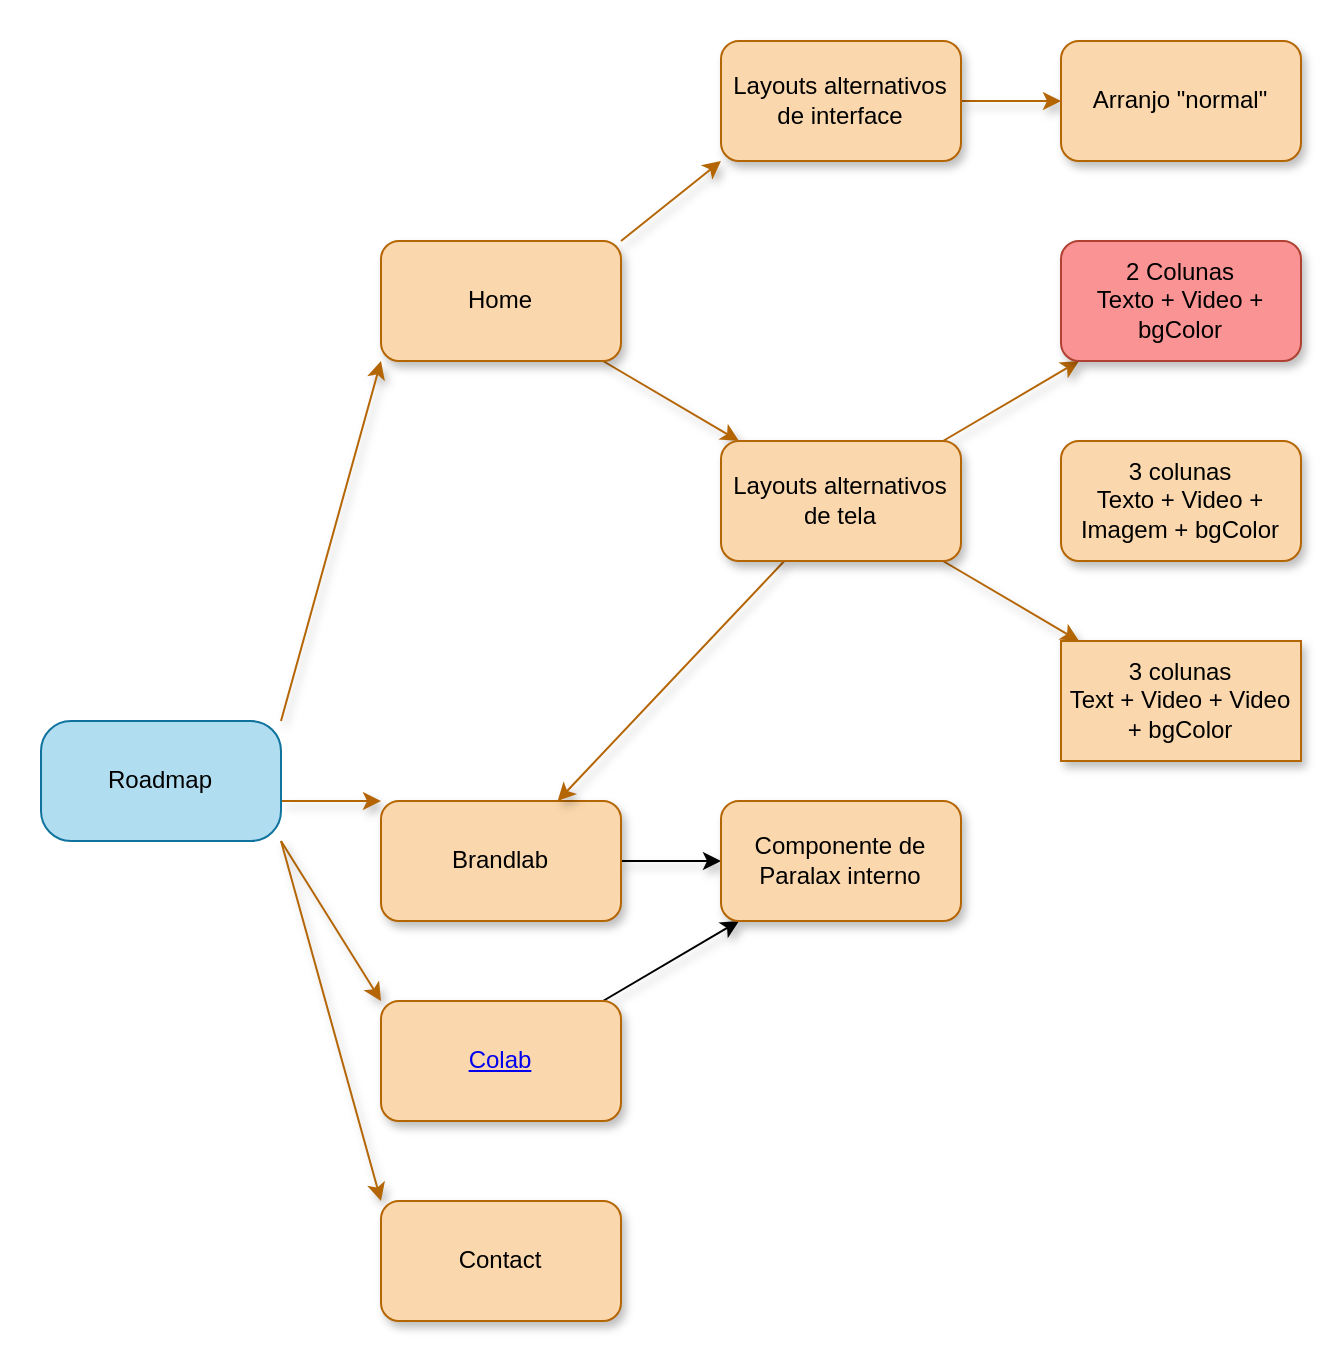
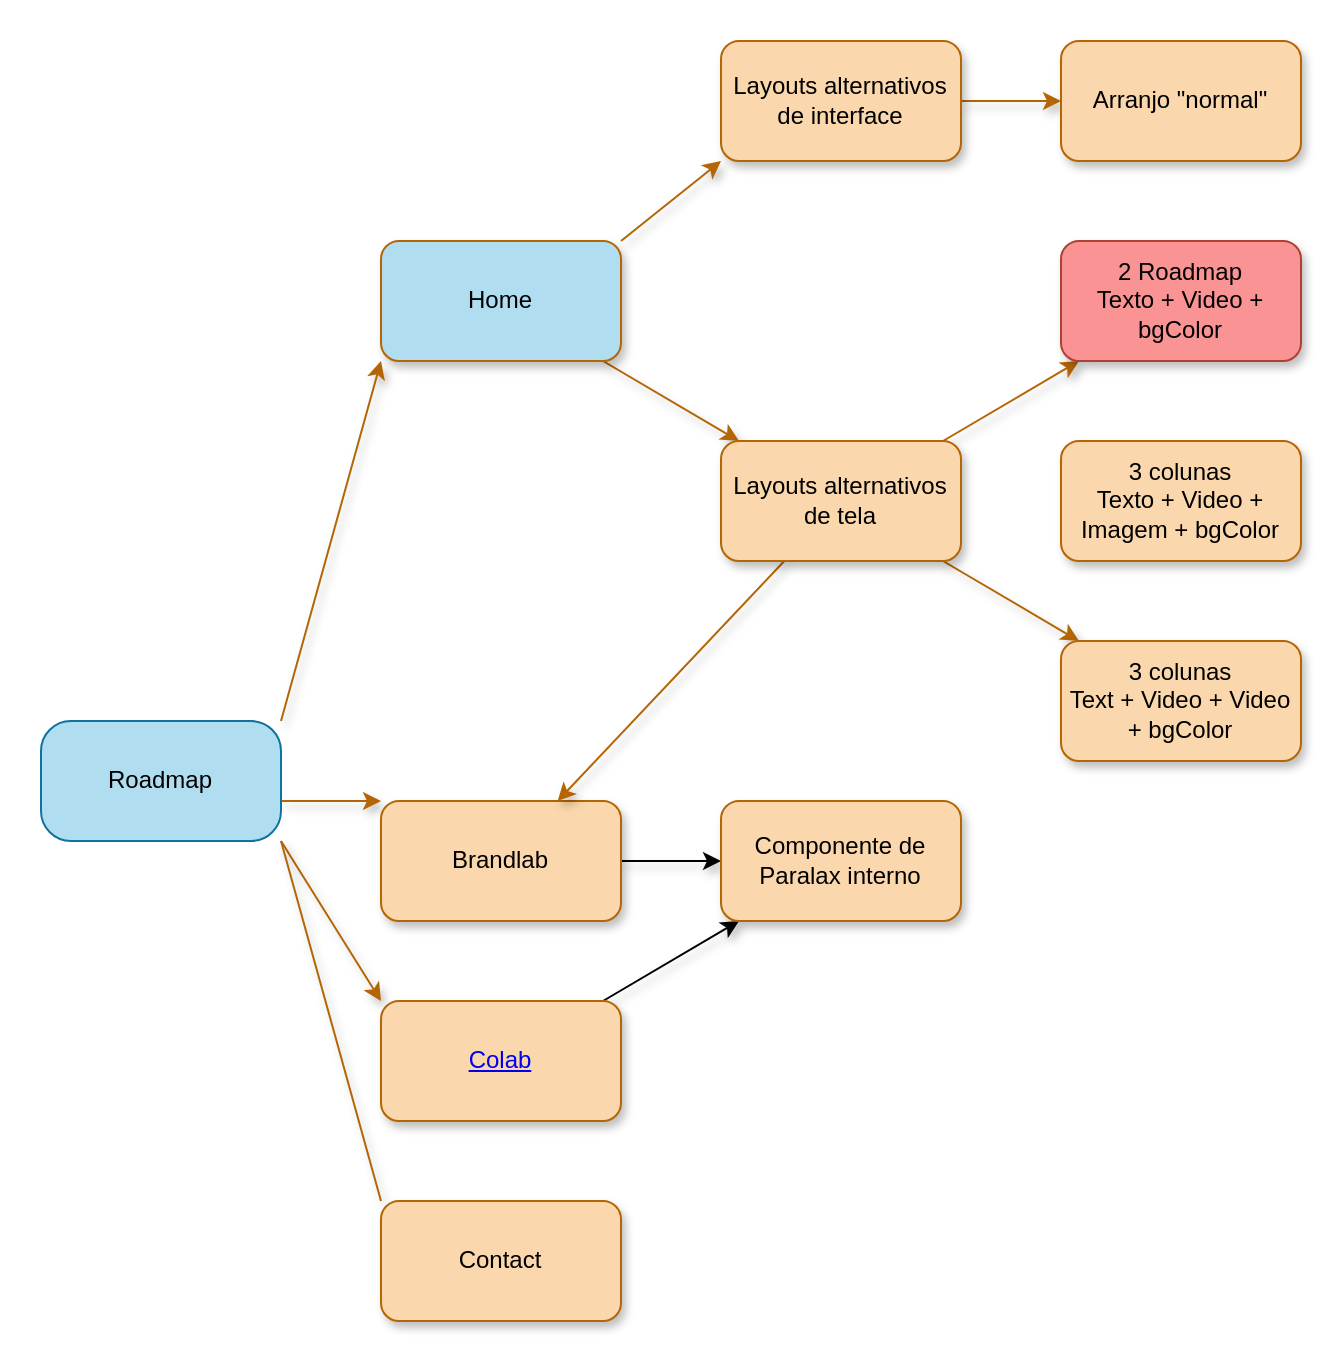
node "Home": fillcolor #fad7ac -> #b1ddf0
node "2 Colunas Texto + Video + bgColor": label "2 Colunas Texto + Video + bgColor" -> "2 Roadmap Texto + Video + bgColor"
node "3 colunas Text + Video + Video + bgColor": shape rectangle -> rounded rectangle
edge "Roadmap" -> "Contact": arrowhead classic -> none
